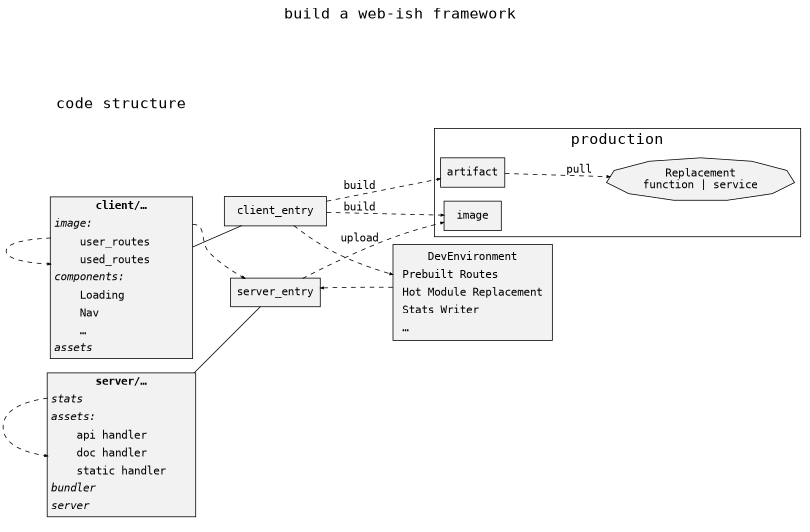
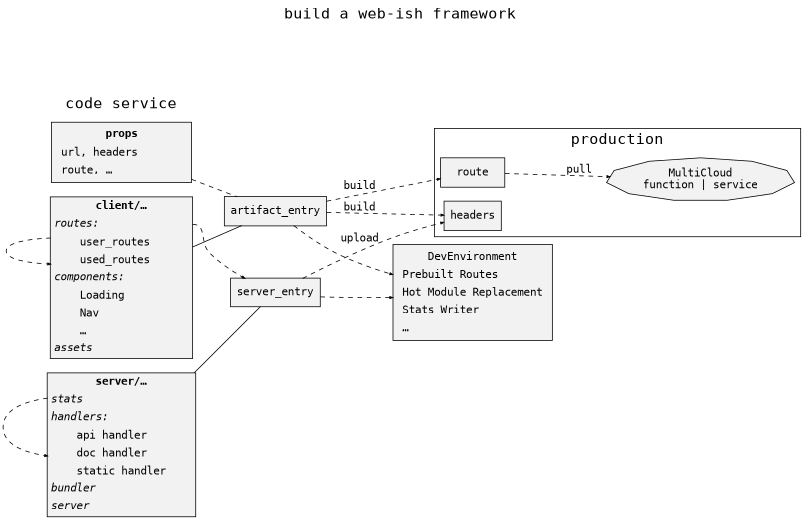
cluster "code structure": label "code structure" -> "code service"
node "props": added
node "artifact": label "artifact" -> "route"
node "Replacement function | service": label "Replacement function | service" -> "MultiCloud function | service"
node "client_entry": label "client_entry" -> "artifact_entry"
node "image": label "image" -> "headers"
node "client/…": text "image:" -> "routes:"
edge "DevEnvironment" -> "server_entry": reversed
node "server/…": text "assets:" -> "handlers:"
